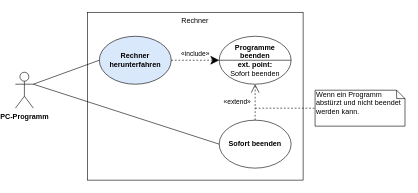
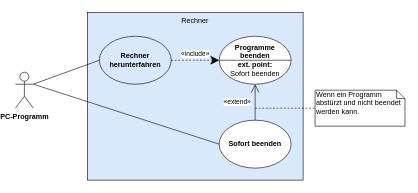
node "Rechner": fillcolor #ffffff -> #dae8fc
edge "Sofort beenden" -> "Programme beenden ext. point: Sofort beenden": style dashed -> solid
